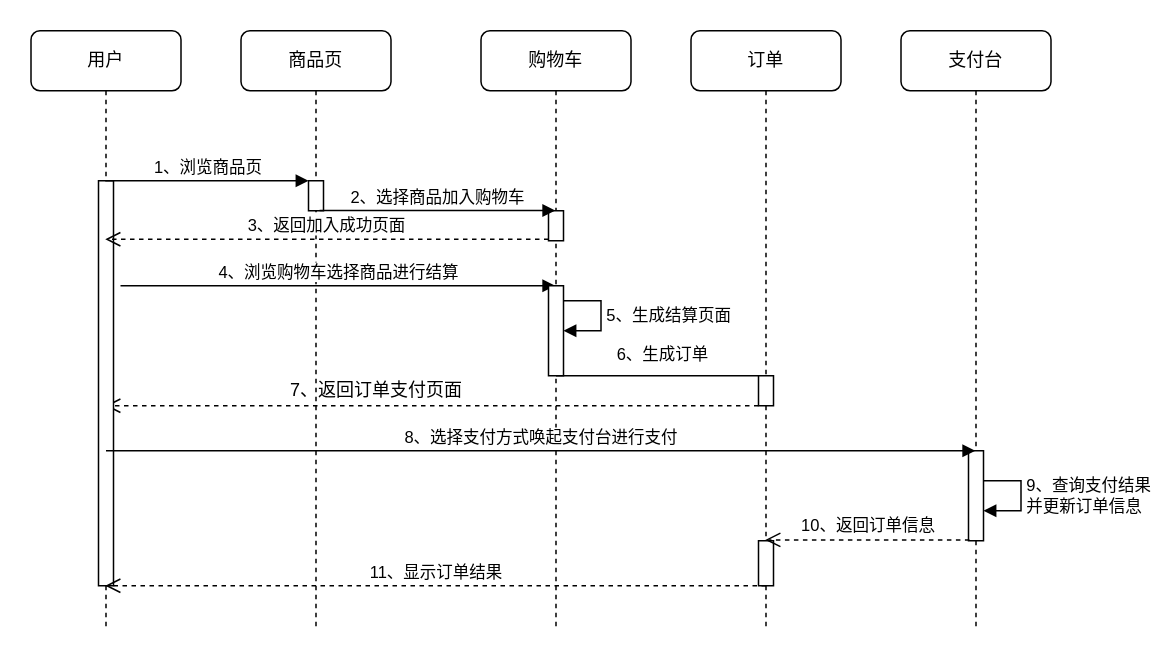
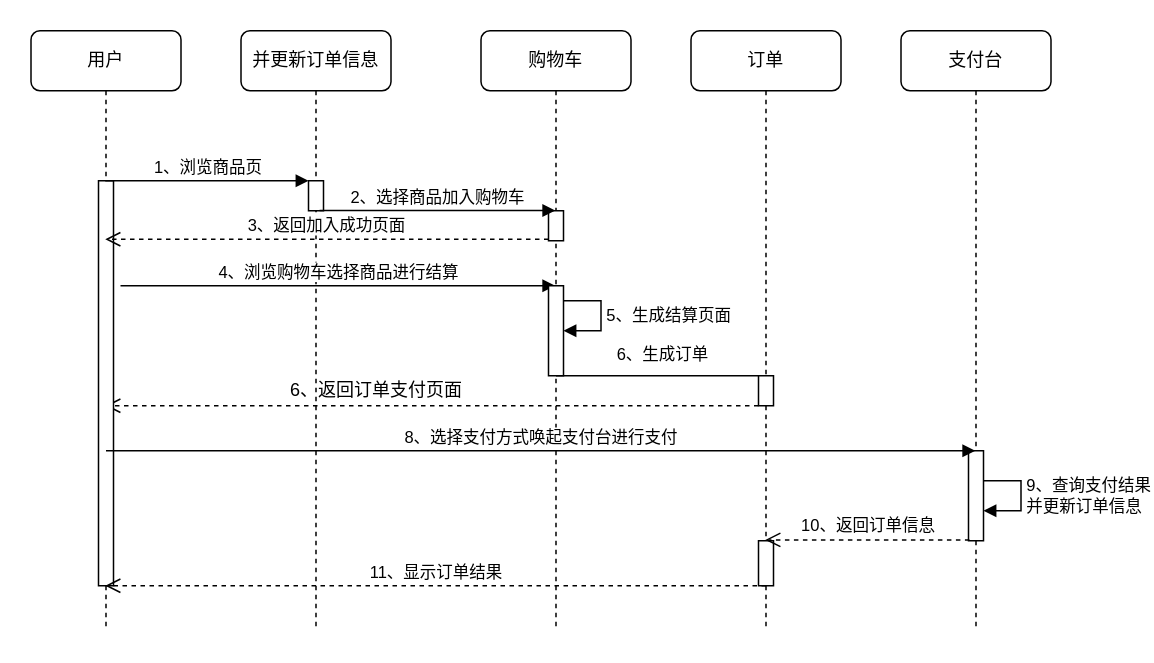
node "商品页": label "商品页" -> "并更新订单信息"
node "7、返回订单支付页面": label "7、返回订单支付页面" -> "6、返回订单支付页面"
